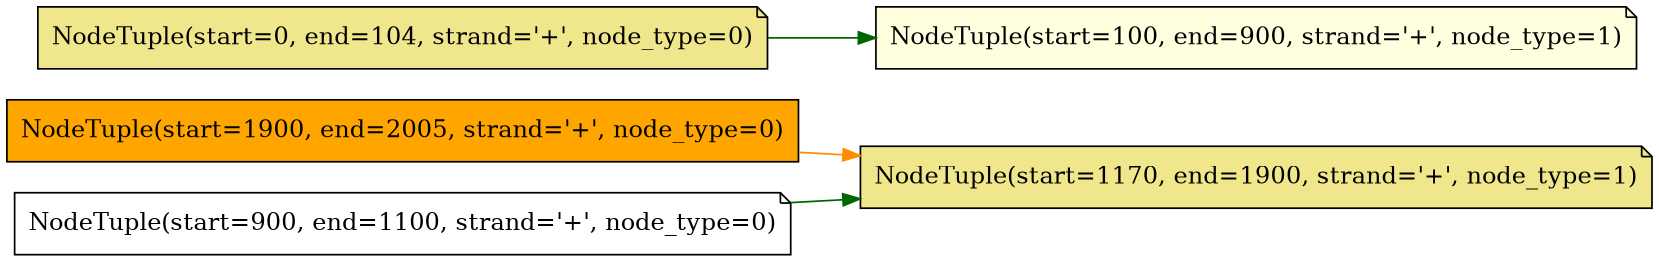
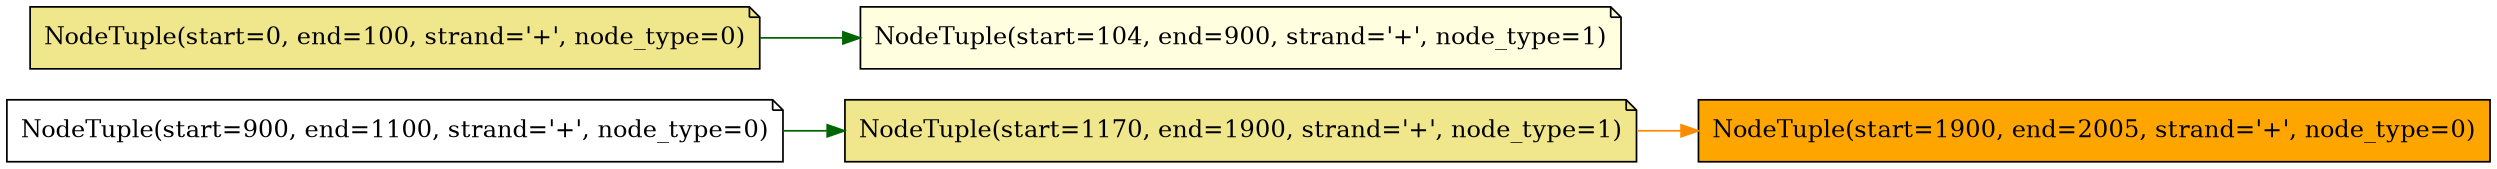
node "NodeTuple(start=0, end=104, strand='+', node_type=0)": label "NodeTuple(start=0, end=104, strand='+', node_type=0)" -> "NodeTuple(start=0, end=100, strand='+', node_type=0)"
node "NodeTuple(start=100, end=900, strand='+', node_type=1)": label "NodeTuple(start=100, end=900, strand='+', node_type=1)" -> "NodeTuple(start=104, end=900, strand='+', node_type=1)"
edge "NodeTuple(start=1900, end=2005, strand='+', node_type=0)" -> "NodeTuple(start=1170, end=1900, strand='+', node_type=1)": reversed
